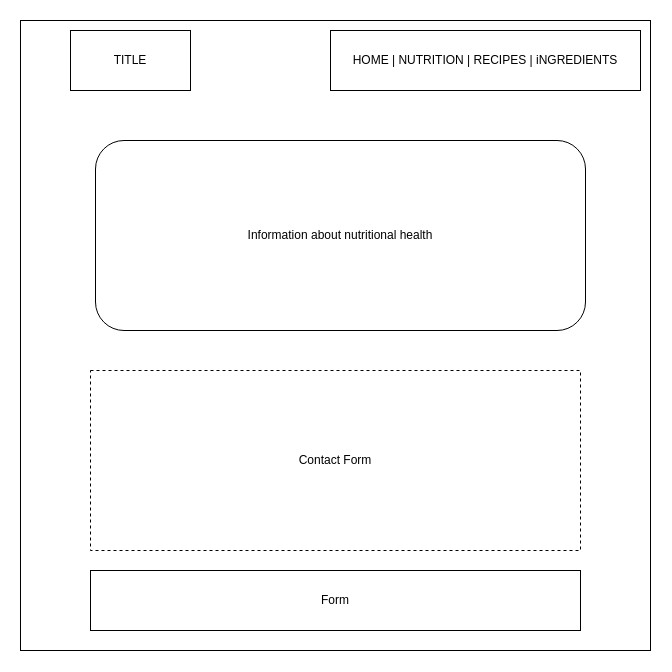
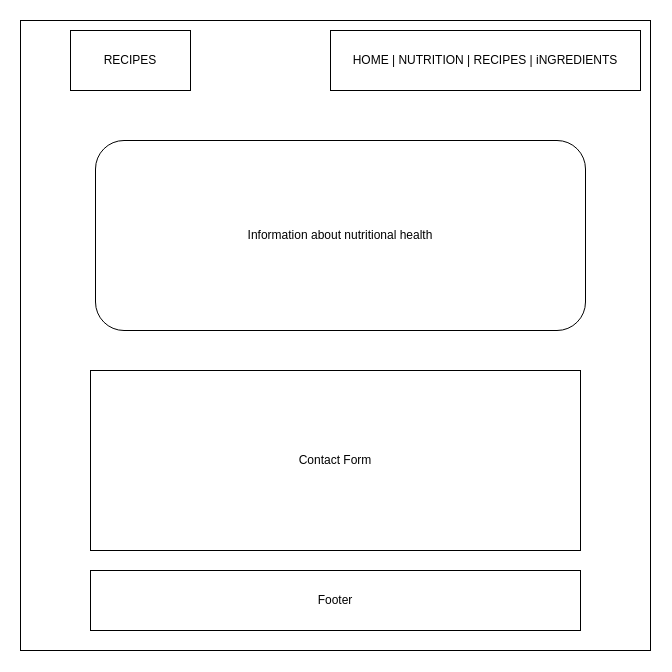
node "TITLE": label "TITLE" -> "RECIPES"
node "Contact Form": style dashed -> solid
node "Form": label "Form" -> "Footer"
